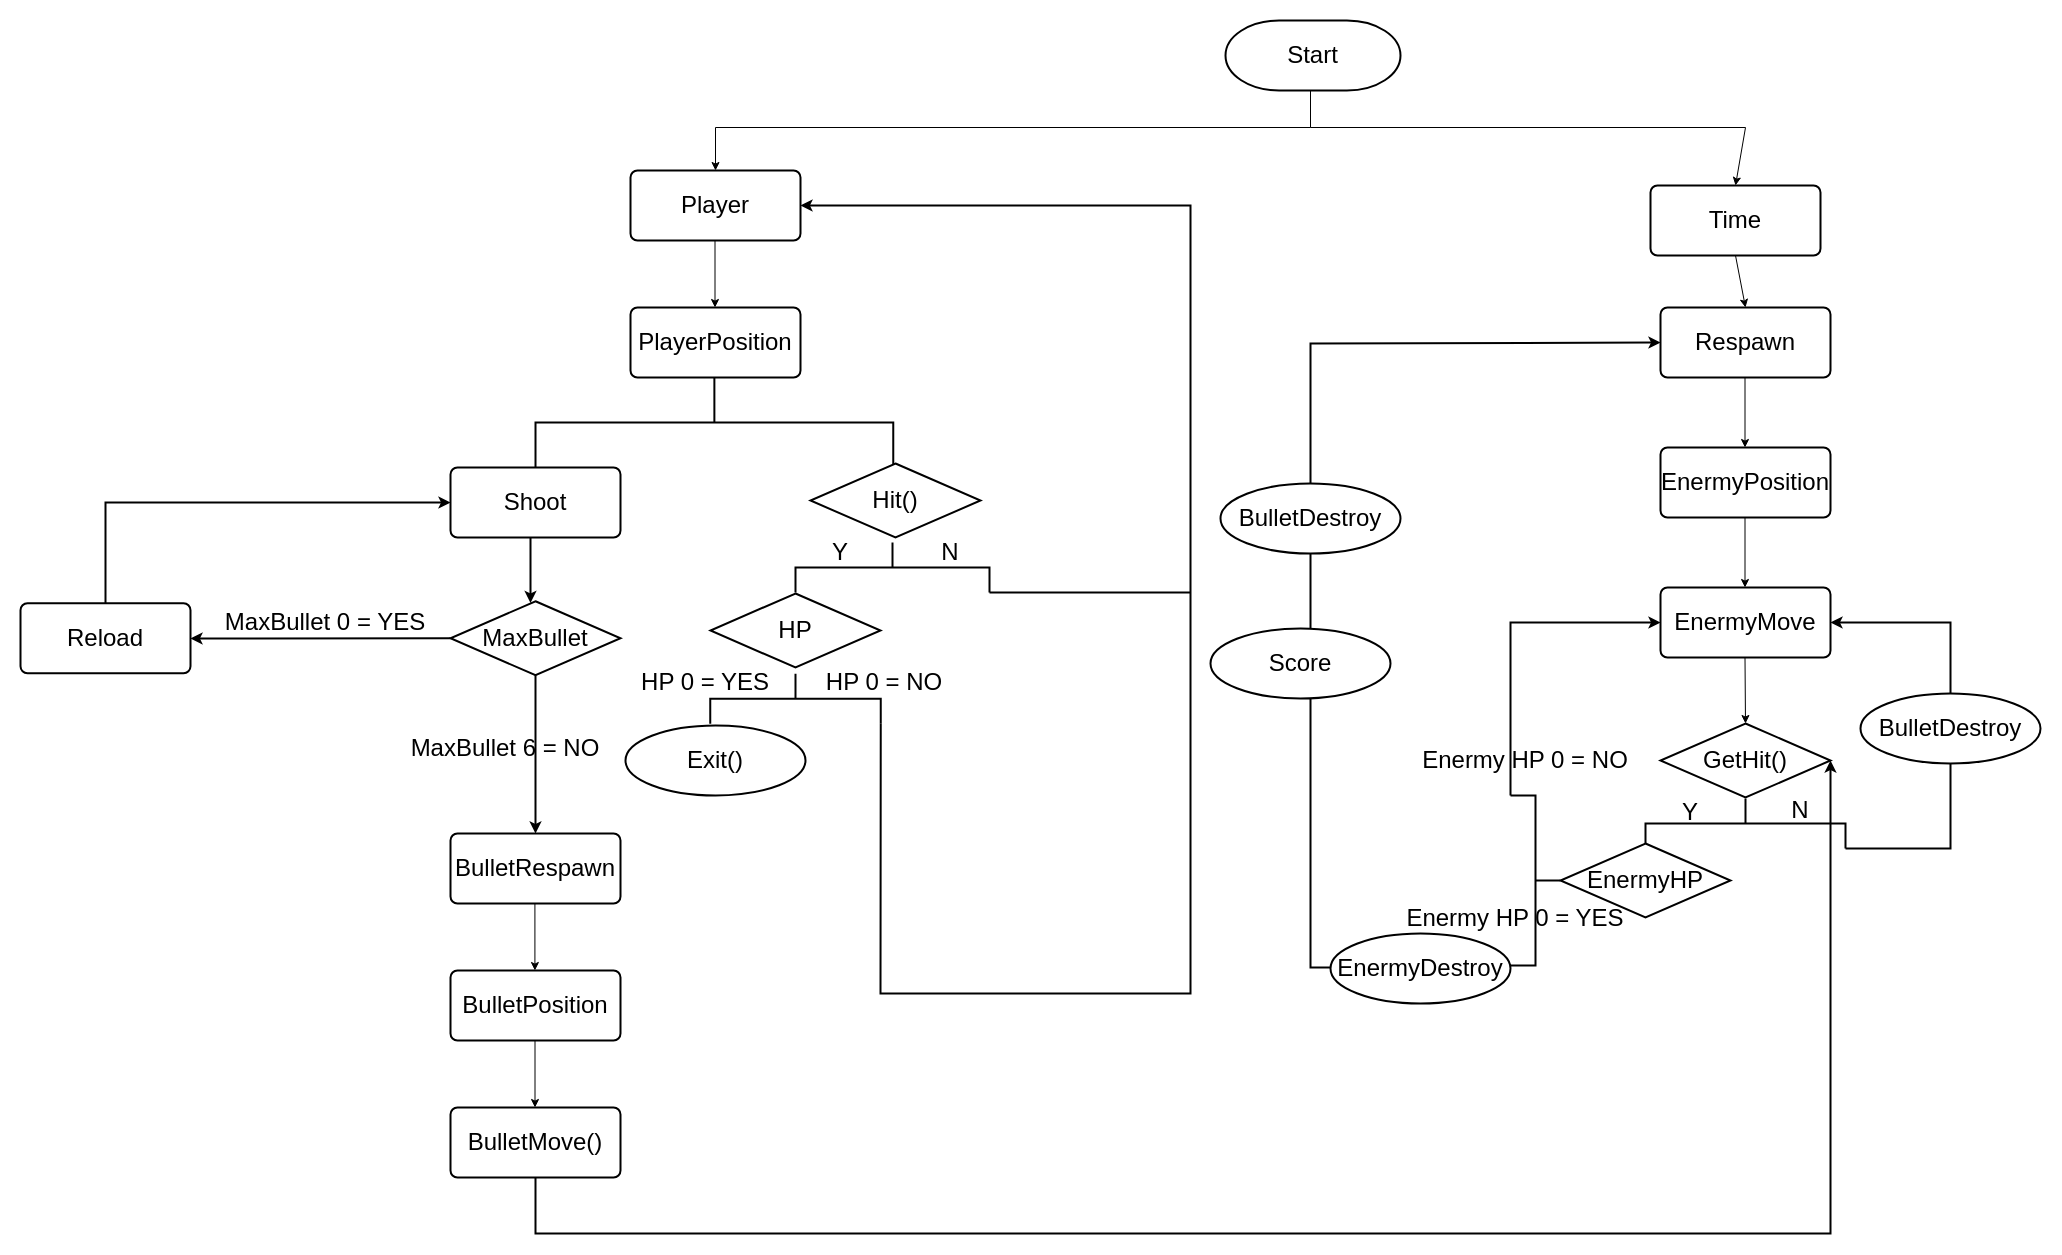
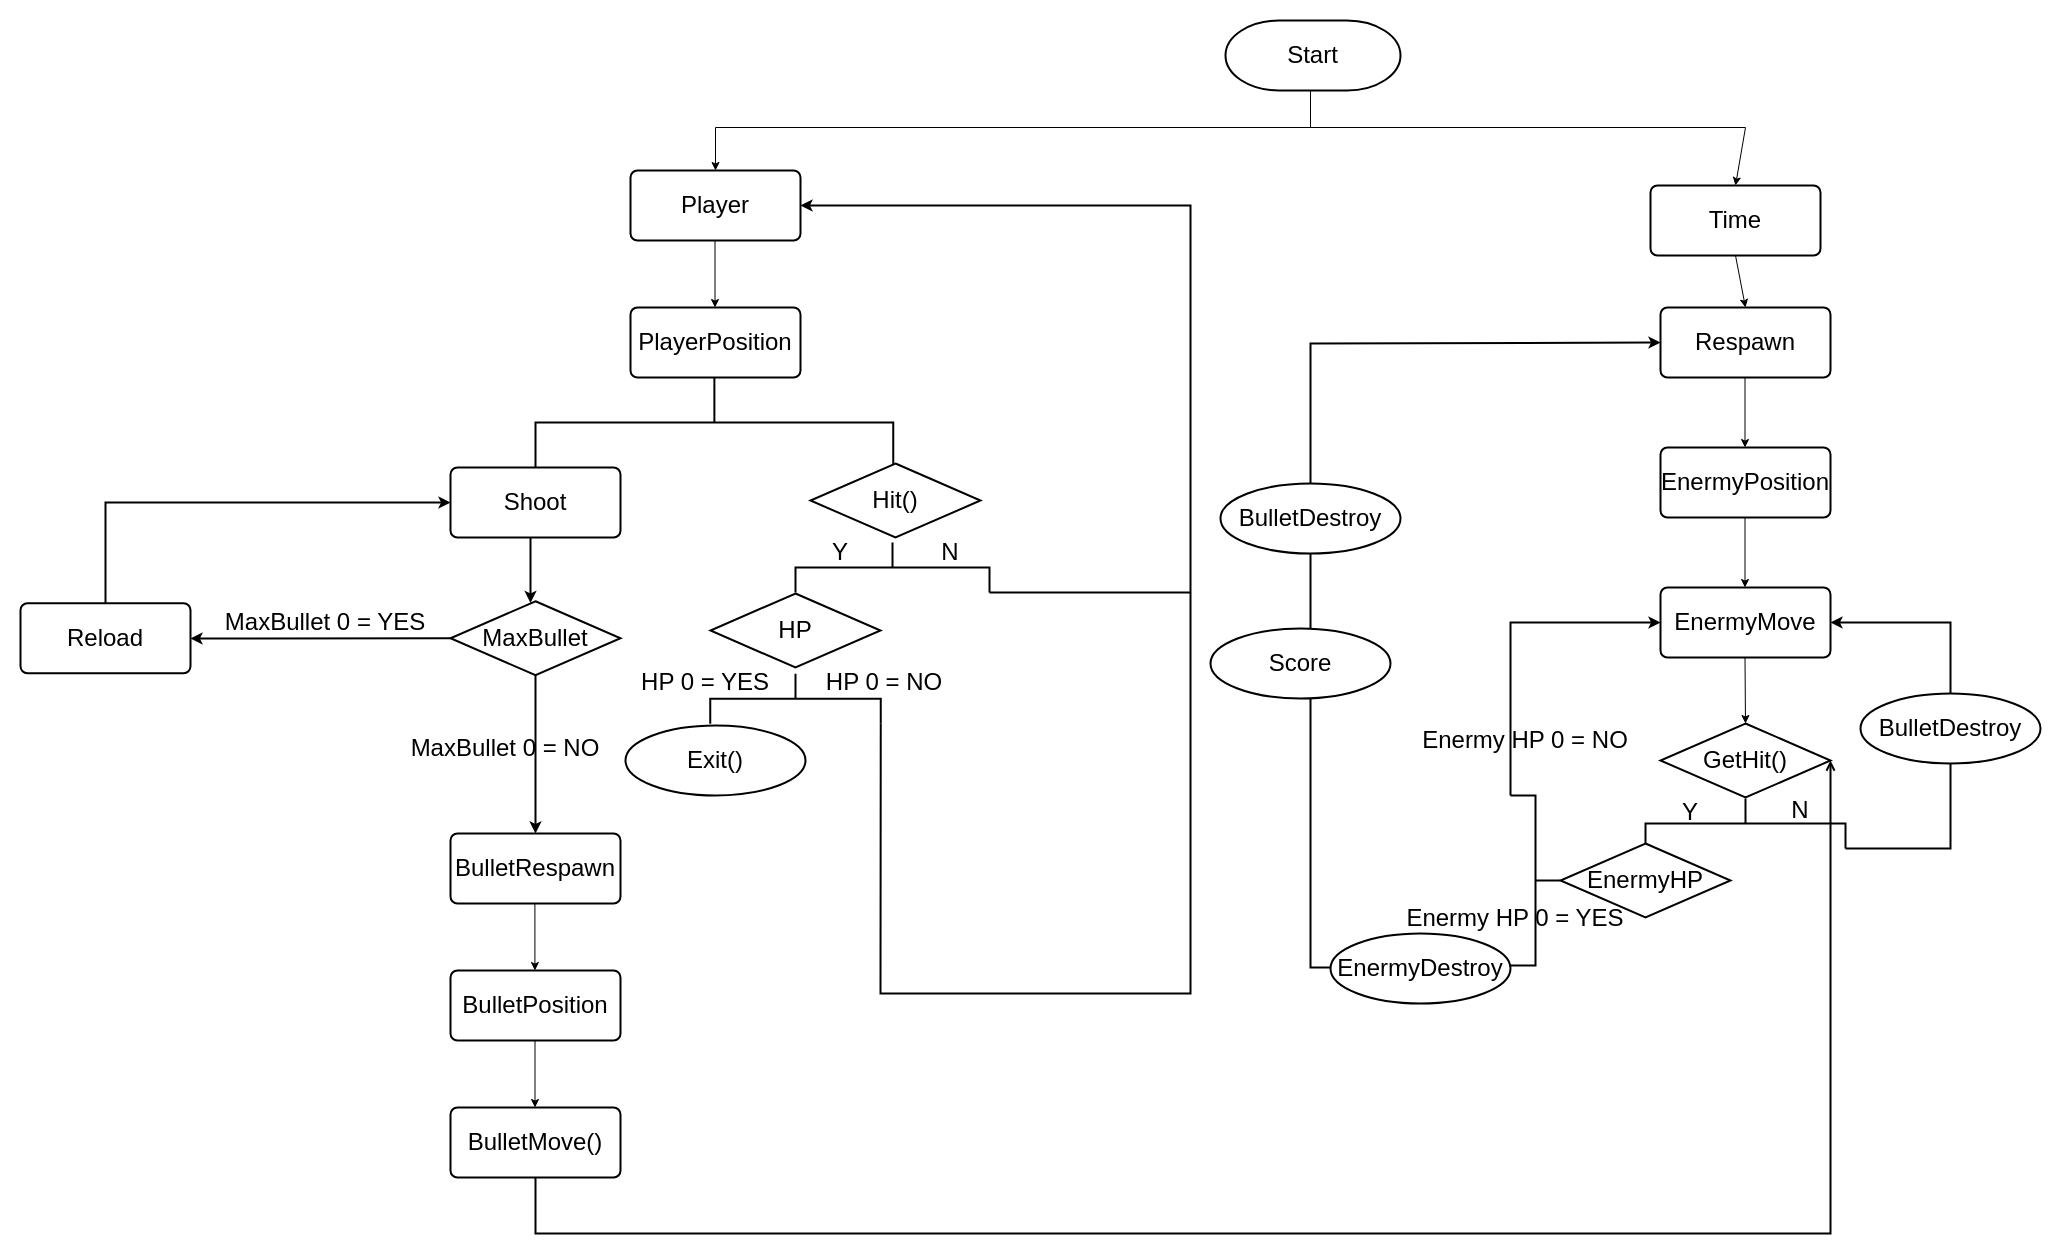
node "MaxBullet 6 = NO": label "MaxBullet 6 = NO" -> "MaxBullet 0 = NO"
node "Enermy HP 0 = NO": moved (1526, 761) -> (1526, 741)
edge "BulletMove()" -> "GetHit()": arrowhead classic -> open
